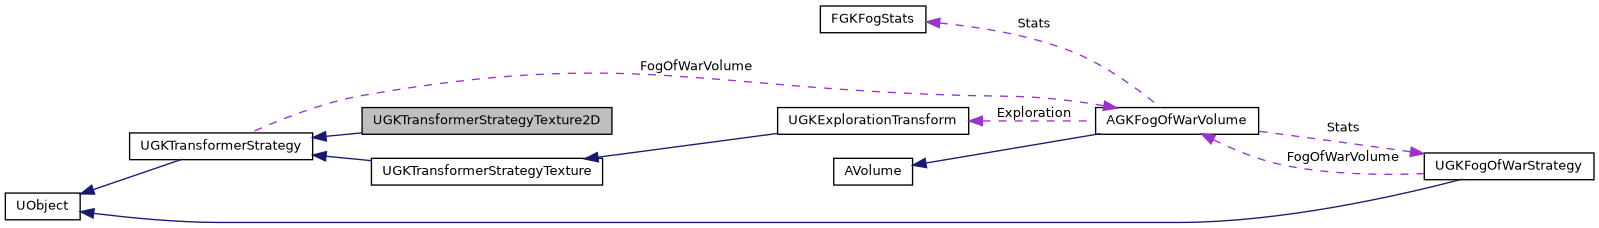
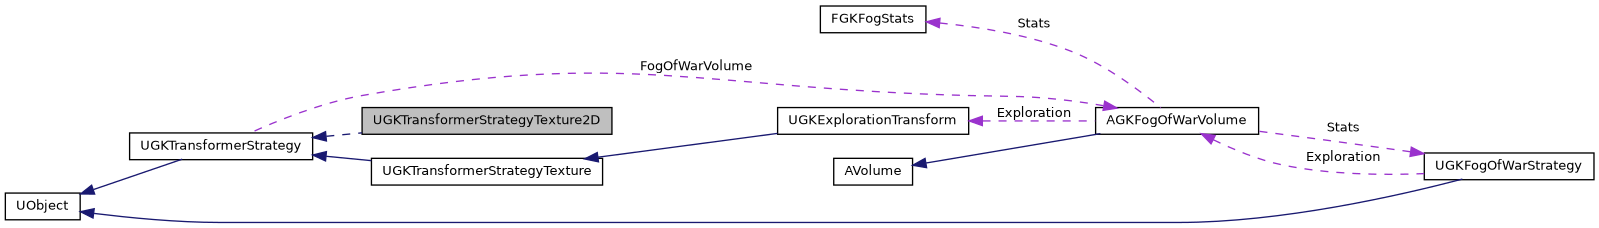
edge "UGKTransformerStrategyTexture2D" -> "UGKTransformerStrategy": style solid -> dashed
edge "UGKFogOfWarStrategy" -> "AGKFogOfWarVolume": label " FogOfWarVolume" -> " Exploration"
